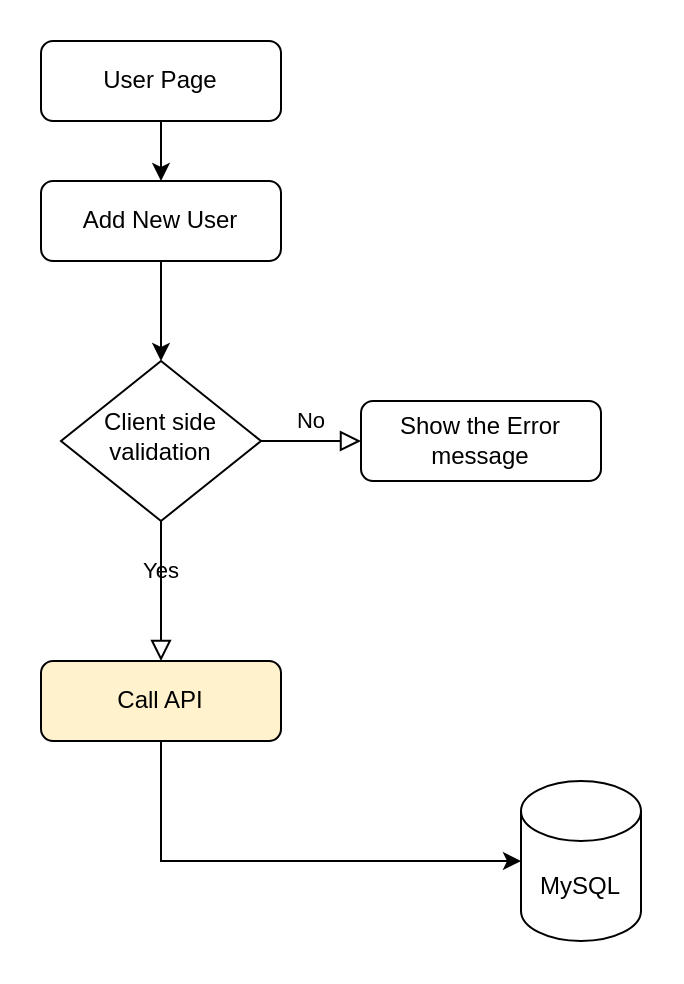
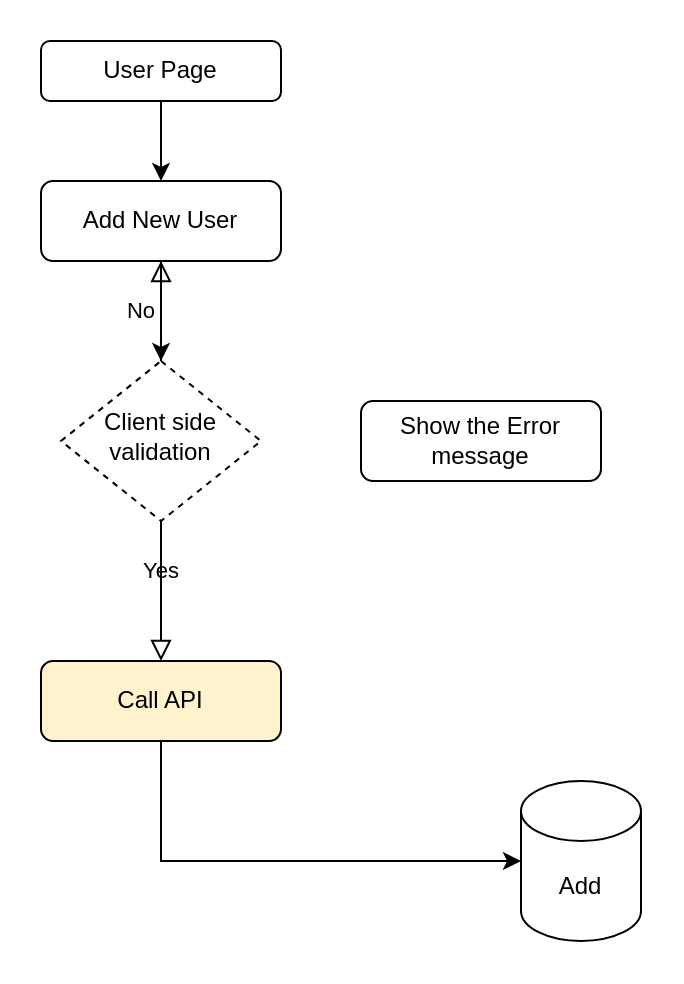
node "User Page": size 240x80 -> 240x60
node "Client side validation": style solid -> dashed
edge "Client side validation" -> "Show the Error message": now "Client side validation" -> "Add New User"
node "MySQL": label "MySQL" -> "Add"
